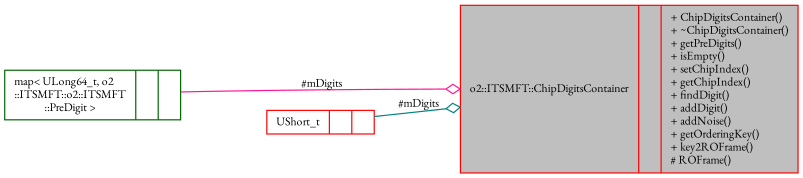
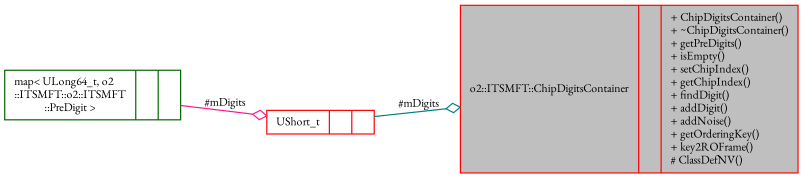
edge "map< ULong64_t, o2" -> "o2::ITSMFT::ChipDigitsContainer": now "map< ULong64_t, o2" -> "UShort_t"
node "o2::ITSMFT::ChipDigitsContainer": text "# ROFrame()" -> "# ClassDefNV()"
